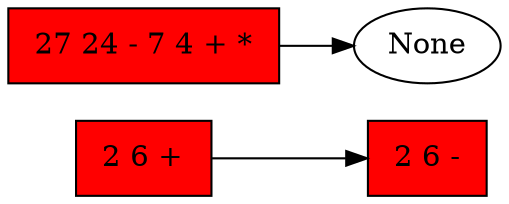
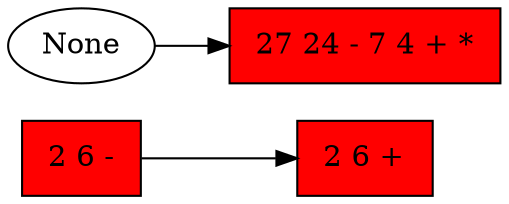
edge "27 24 - 7 4 + *" -> "None": reversed
edge "2 6 +" -> "2 6 -": reversed
